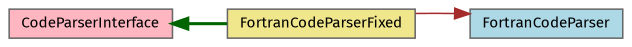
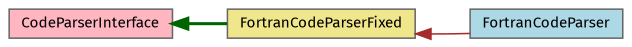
edge "FortranCodeParserFixed" -> "FortranCodeParser": reversed
